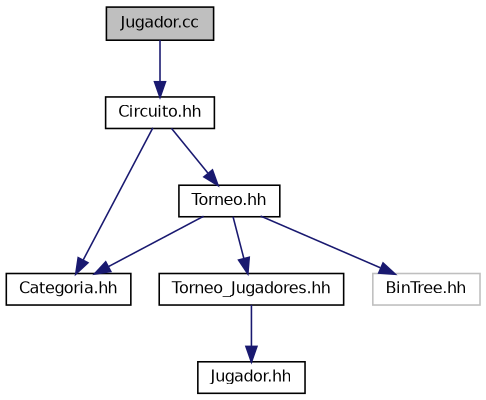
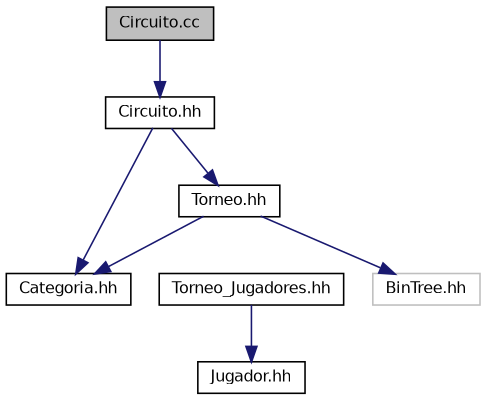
node "Jugador.cc": label "Jugador.cc" -> "Circuito.cc"
edge "Torneo.hh" -> "Torneo_Jugadores.hh": removed
